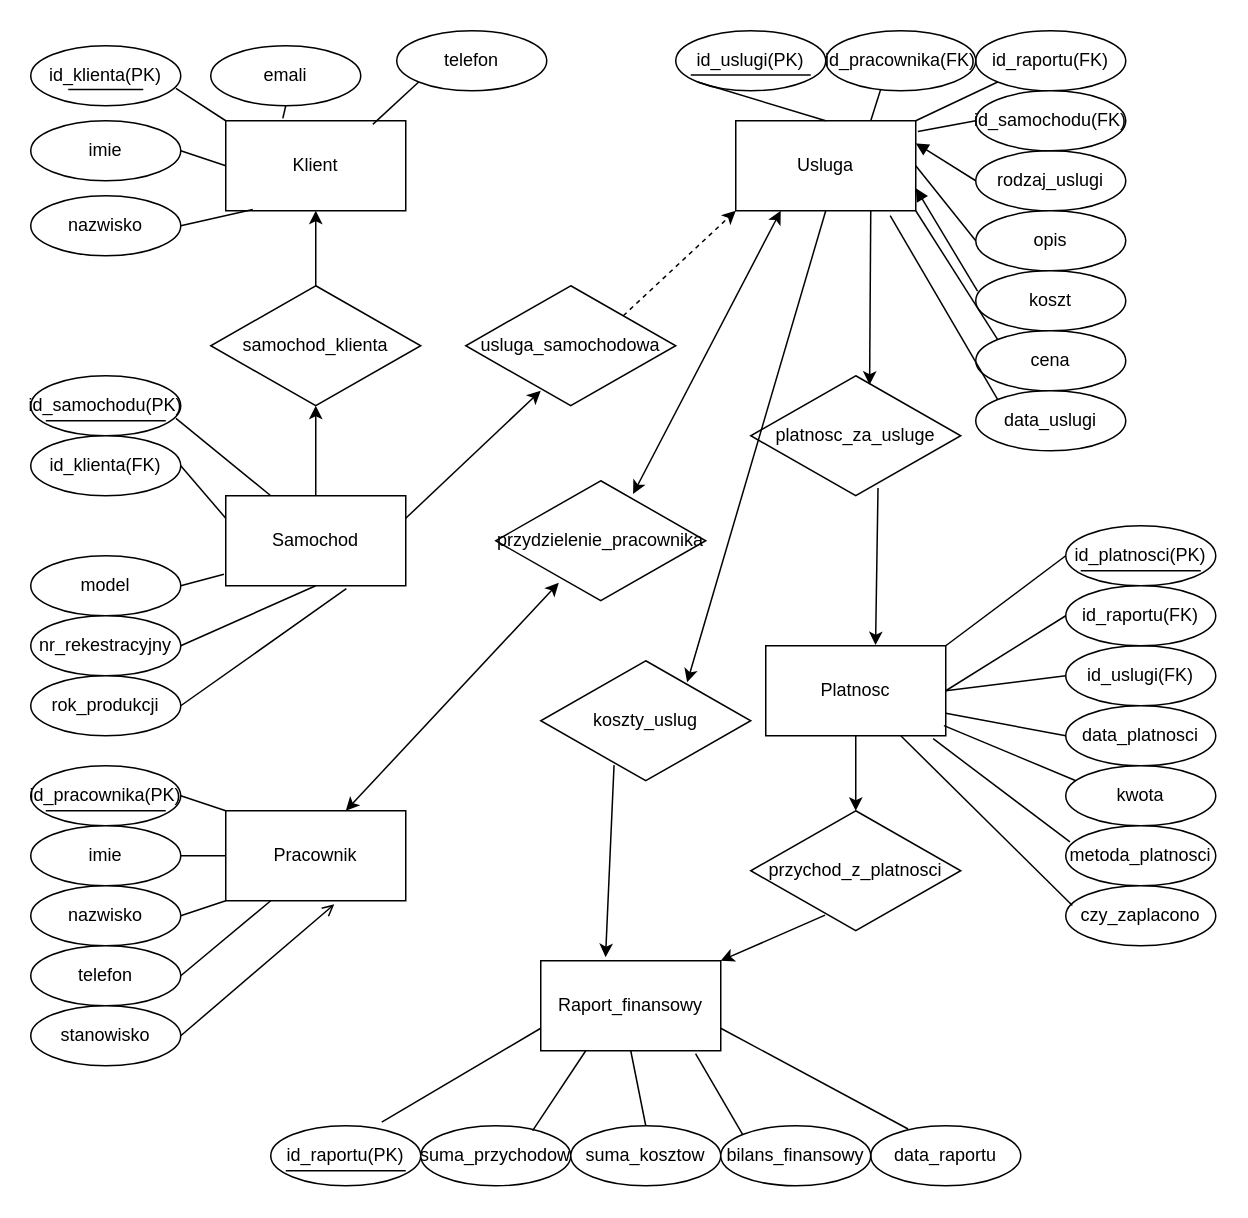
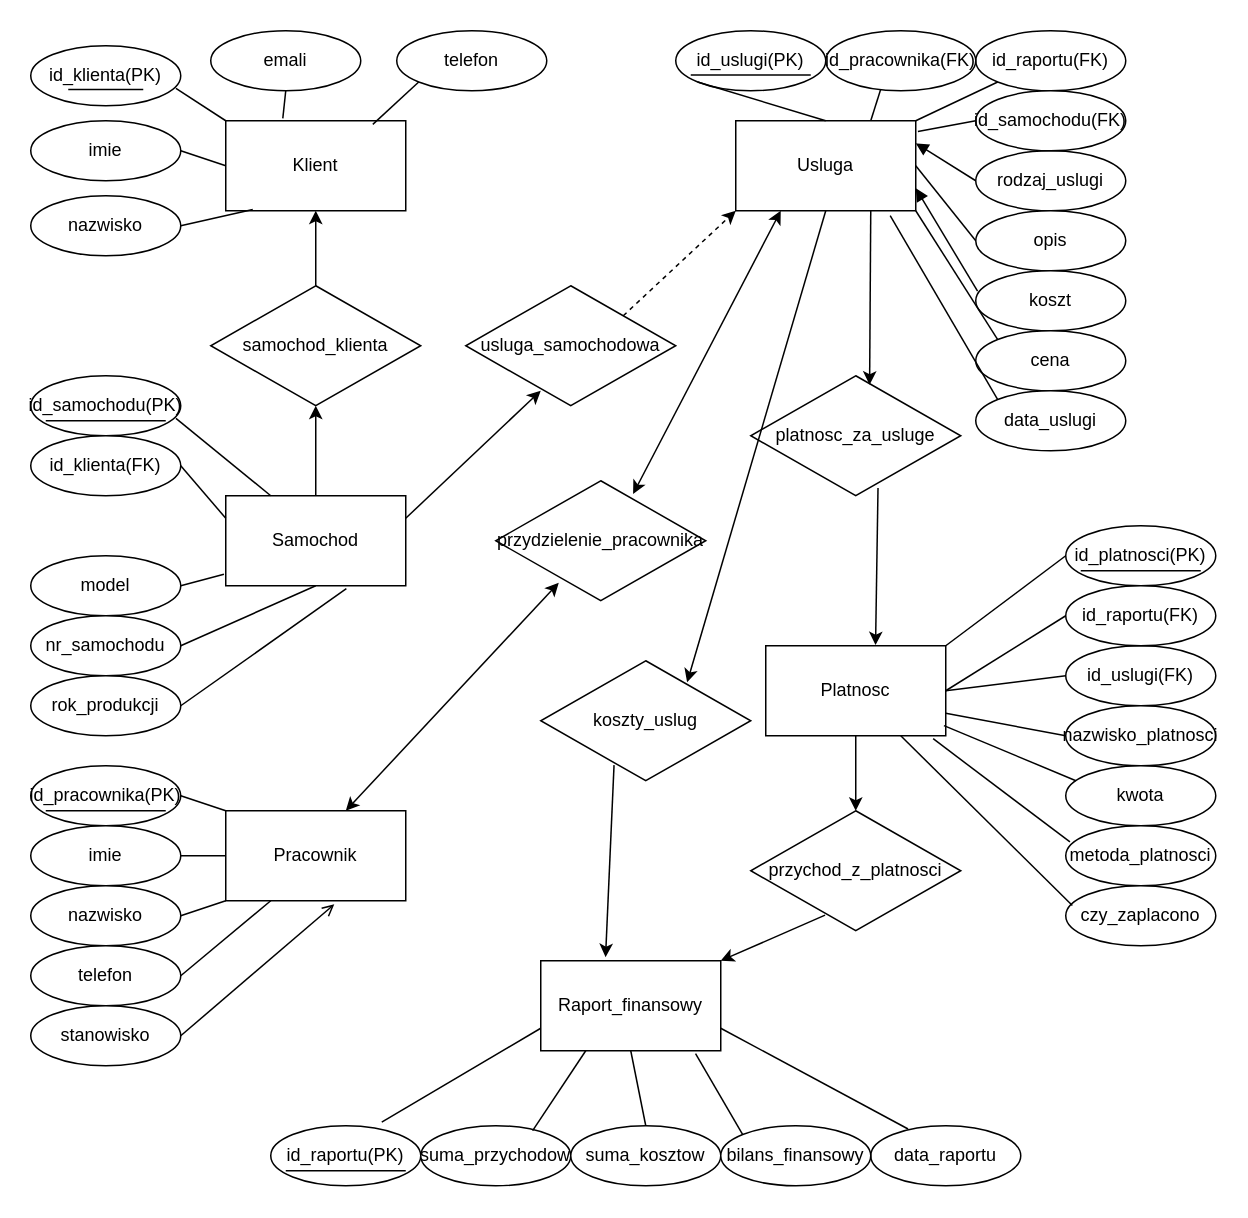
node "emali": moved (286, 76) -> (286, 61)
node "nr_rekestracyjny": label "nr_rekestracyjny" -> "nr_samochodu"
node "data_platnosci": label "data_platnosci" -> "nazwisko_platnosci"
